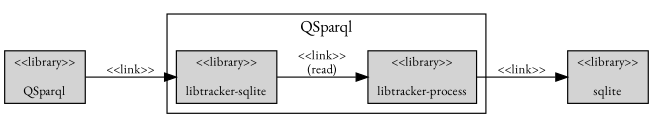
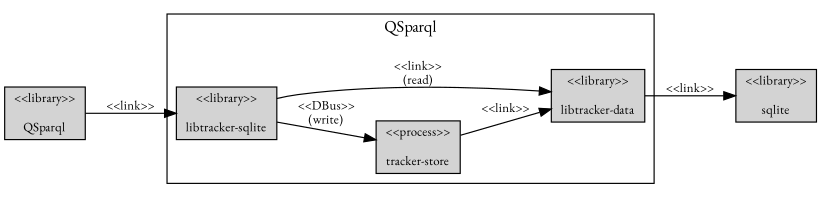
node "<<library>> libtracker-process": label "<<library>> libtracker-process" -> "<<library>> libtracker-data"
node "<<process>> tracker-store": added
